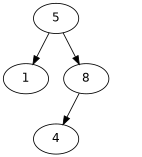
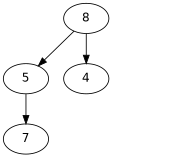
edge "5" -> "8": reversed
node "1": label "1" -> "7"
